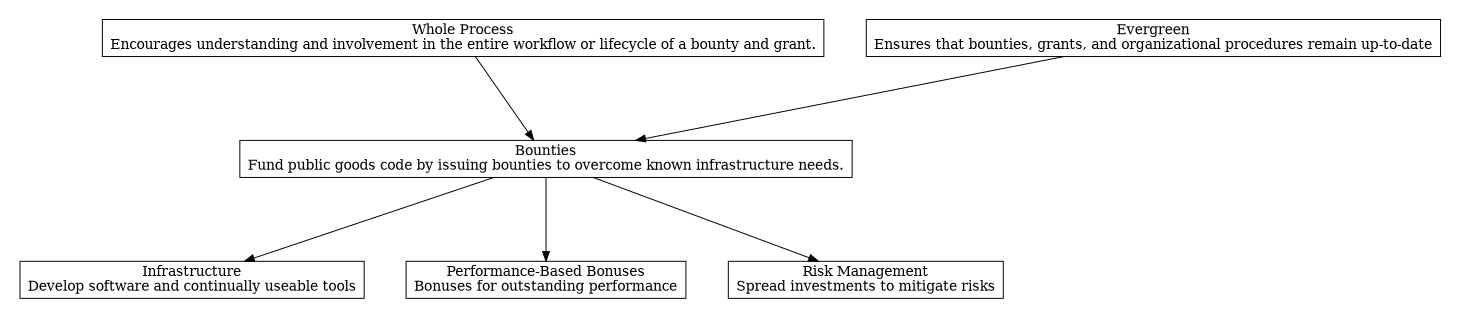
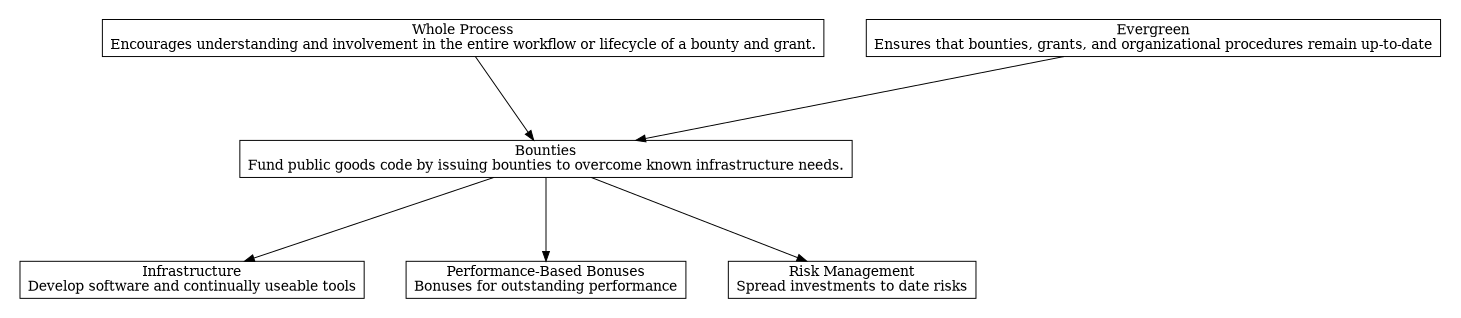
node "Risk Management Spread investments to mitigate risks": label "Risk Management Spread investments to mitigate risks" -> "Risk Management Spread investments to date risks"
